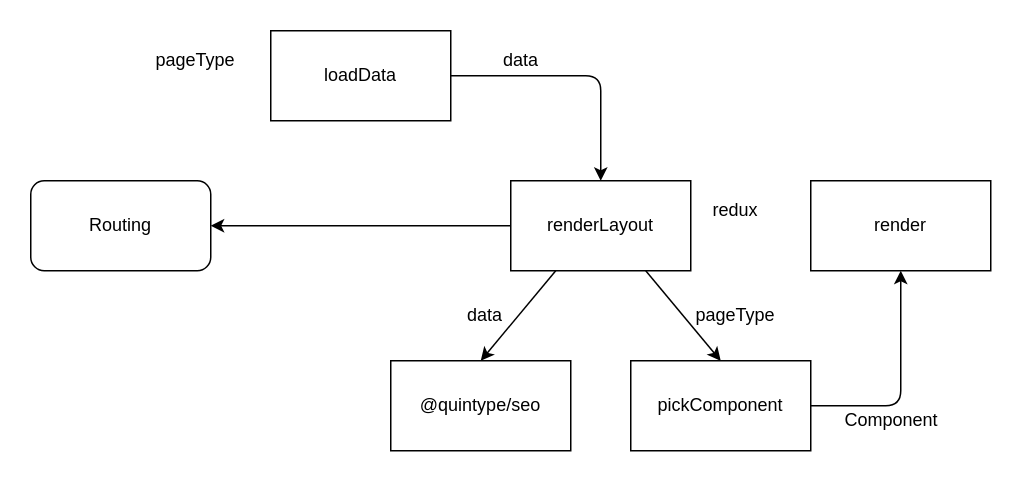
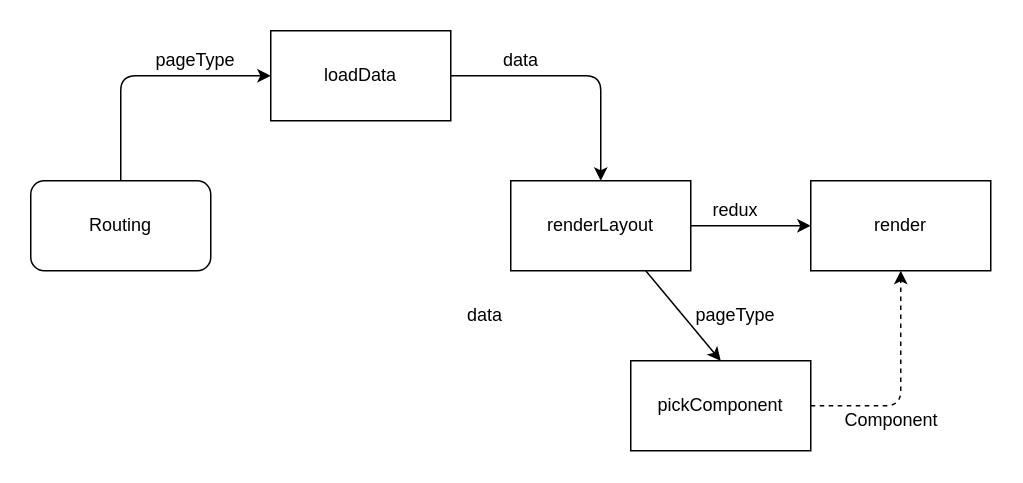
edge "Routing" -> "loadData": added
edge "renderLayout" -> "Routing": now "renderLayout" -> "render"
edge "renderLayout" -> "@quintype/seo": removed
edge "pickComponent" -> "render": style solid -> dashed
node "@quintype/seo": removed
